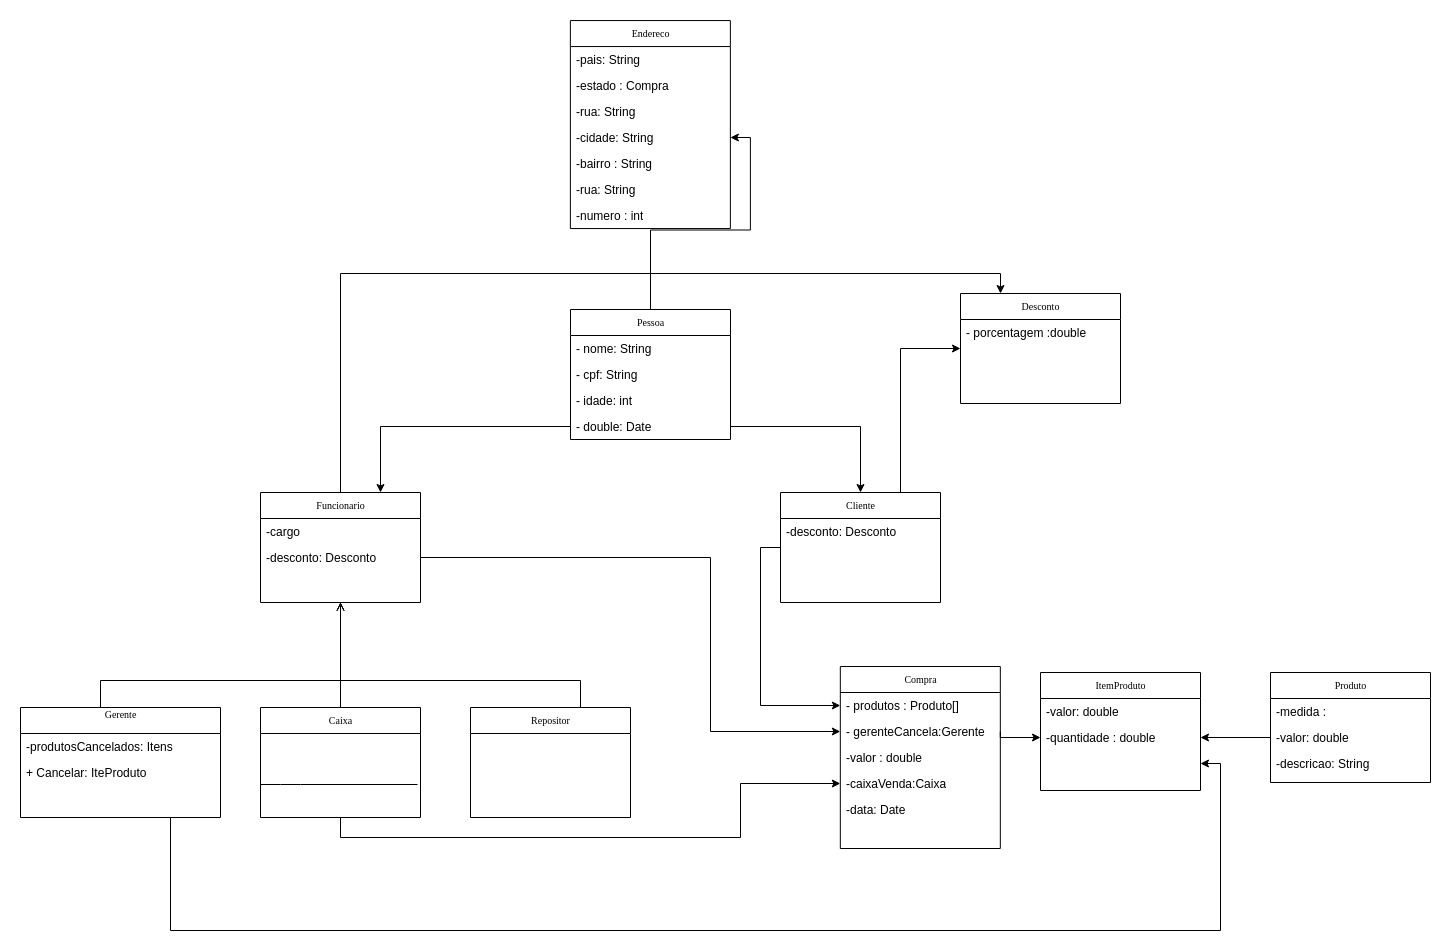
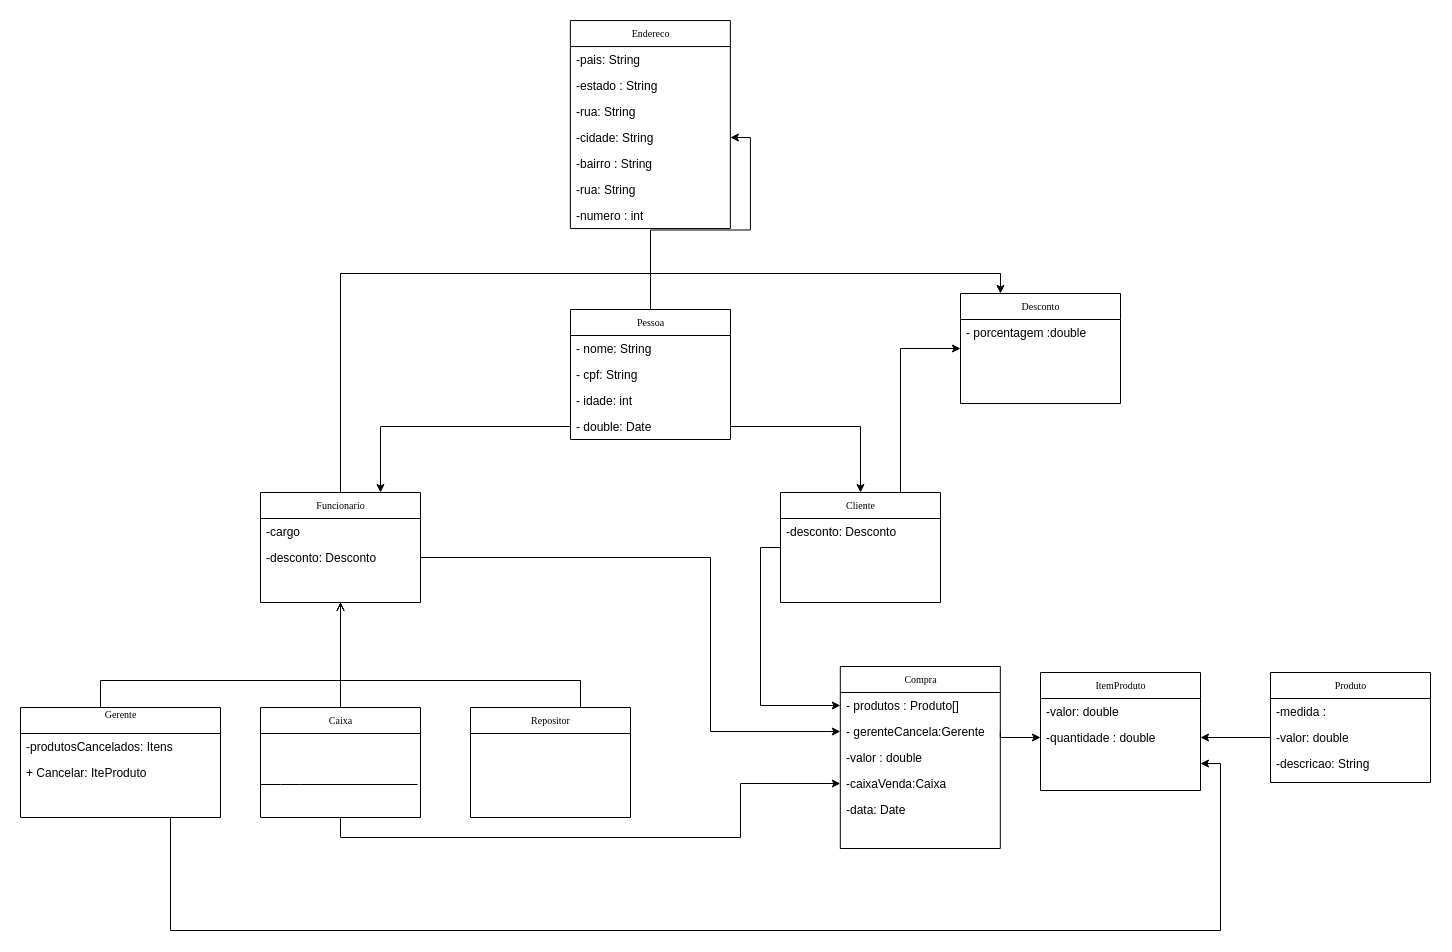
node "-estado : Compra": label "-estado : Compra" -> "-estado : String"
